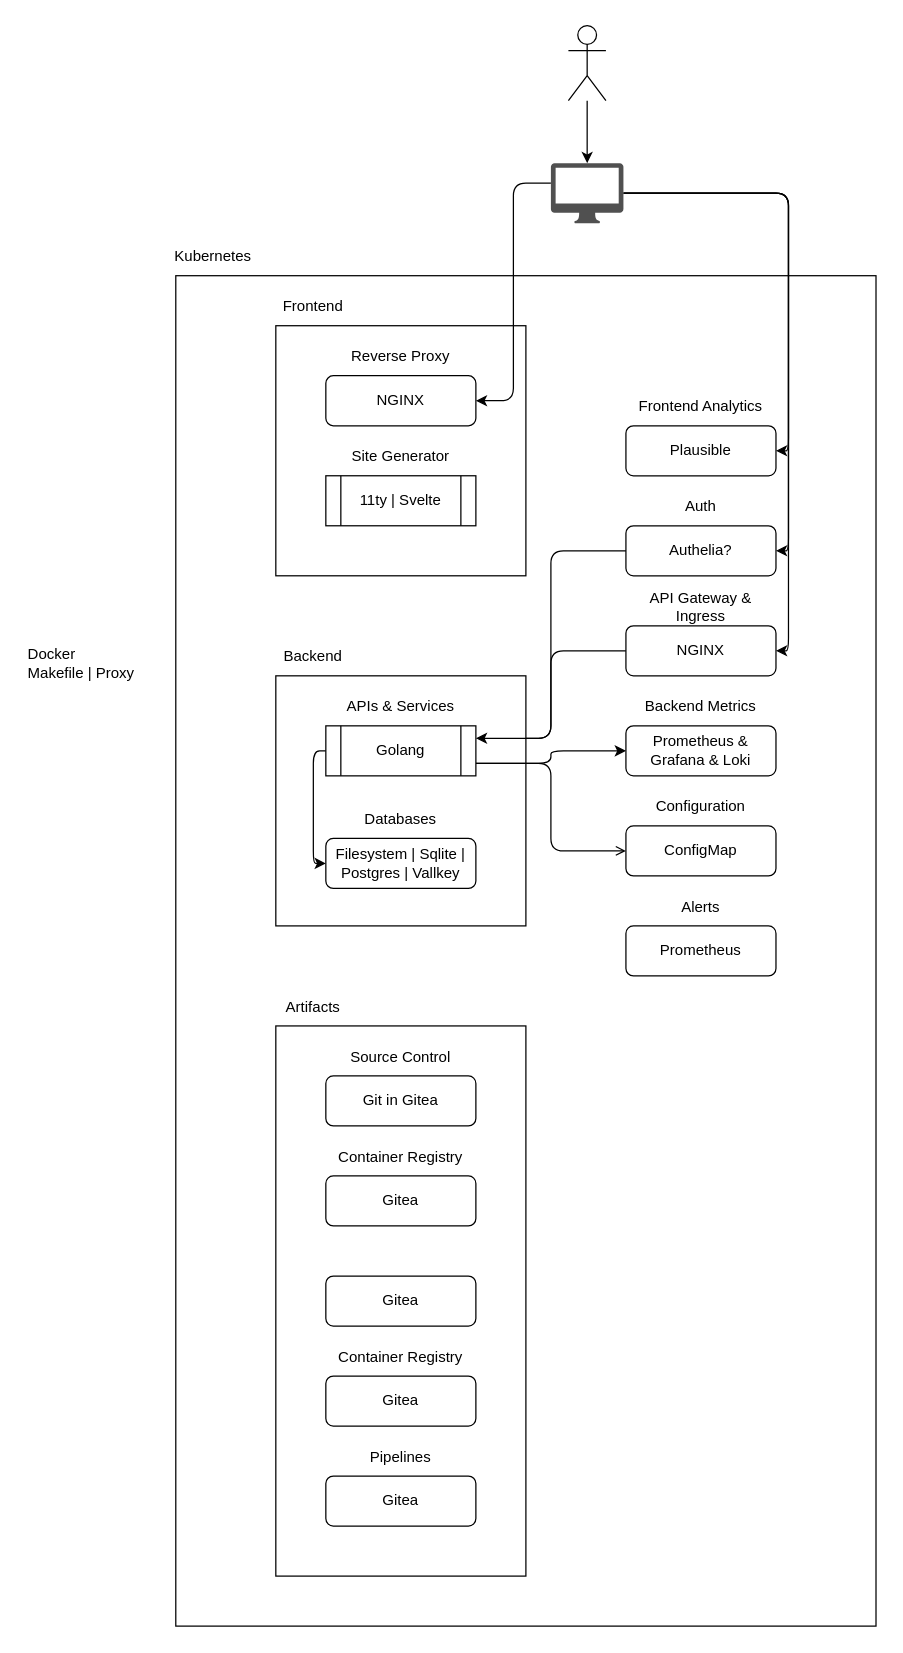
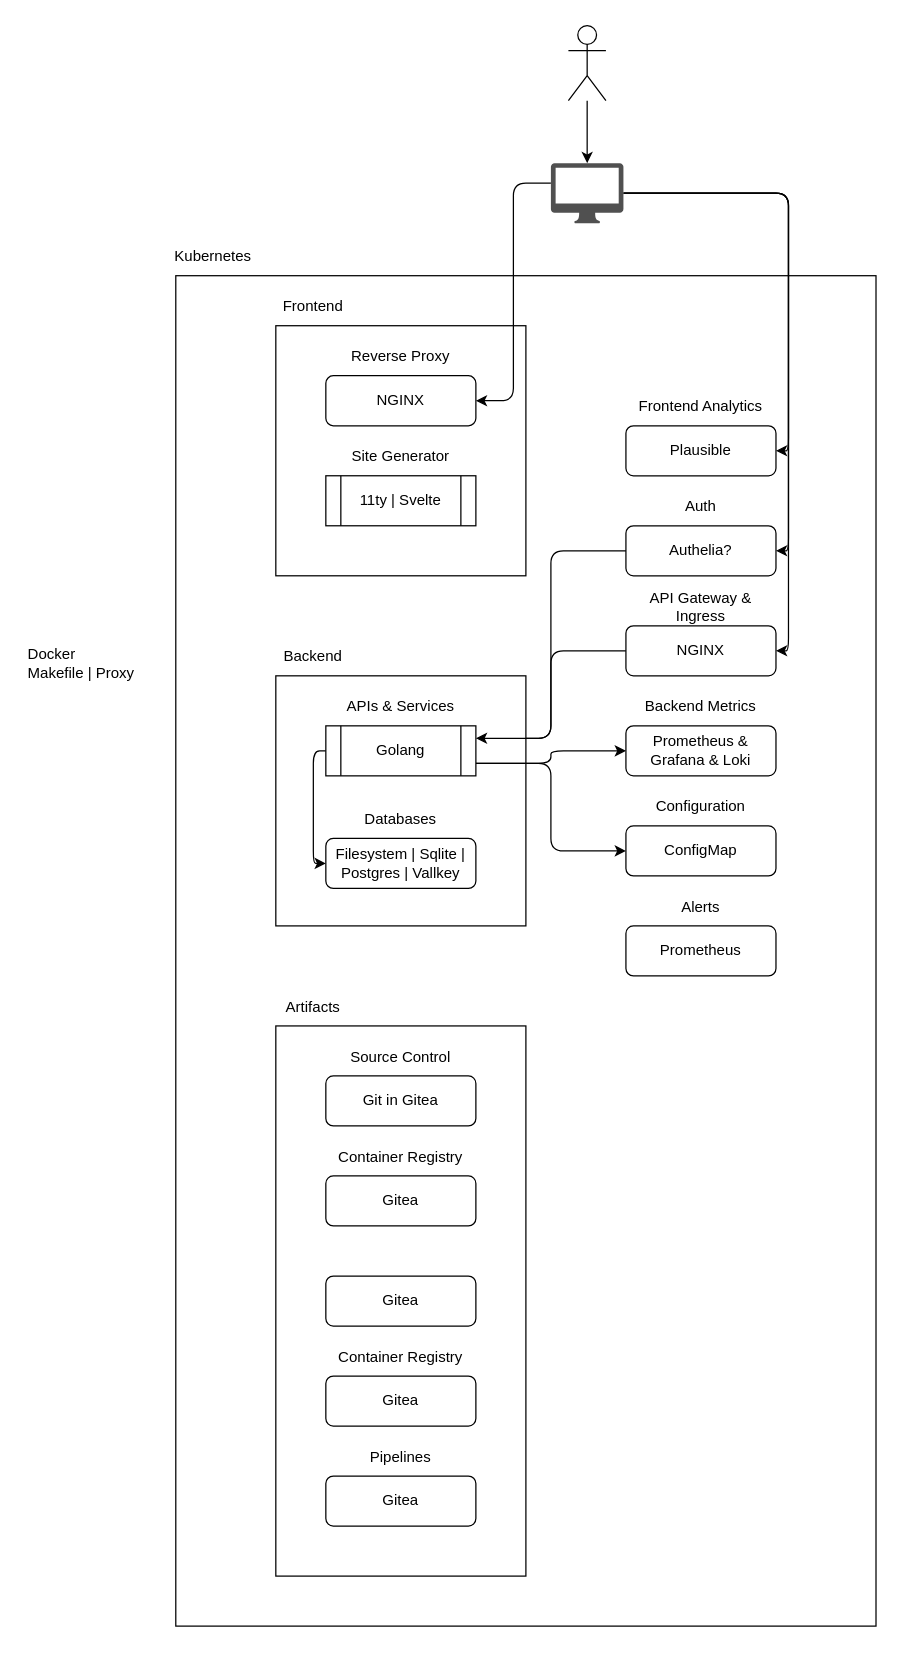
edge "Golang" -> "ConfigMap": arrowhead open -> classic
